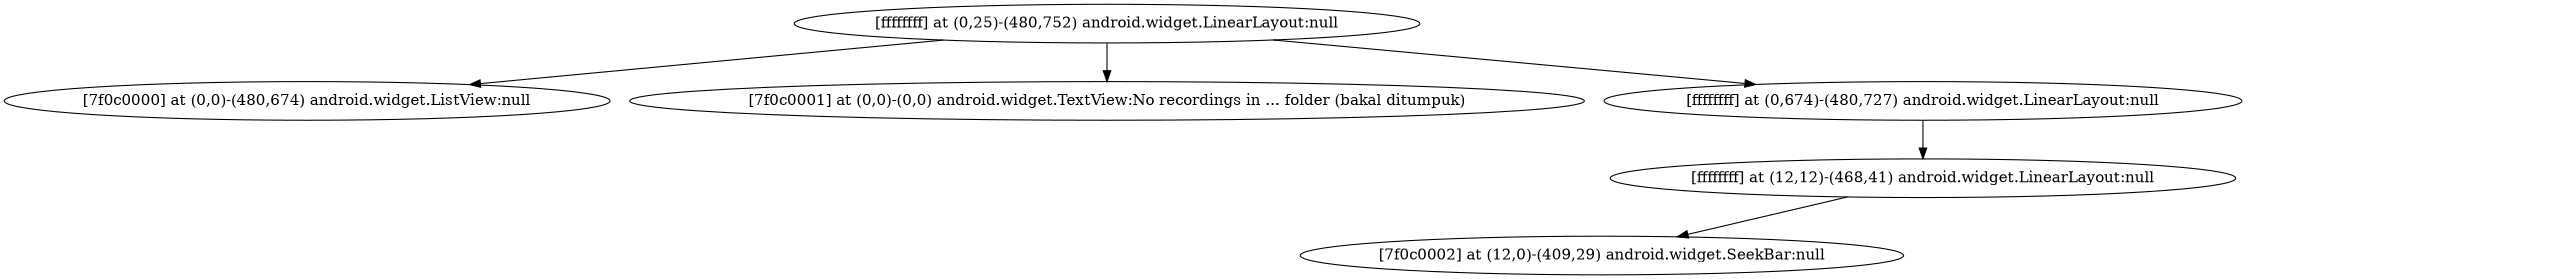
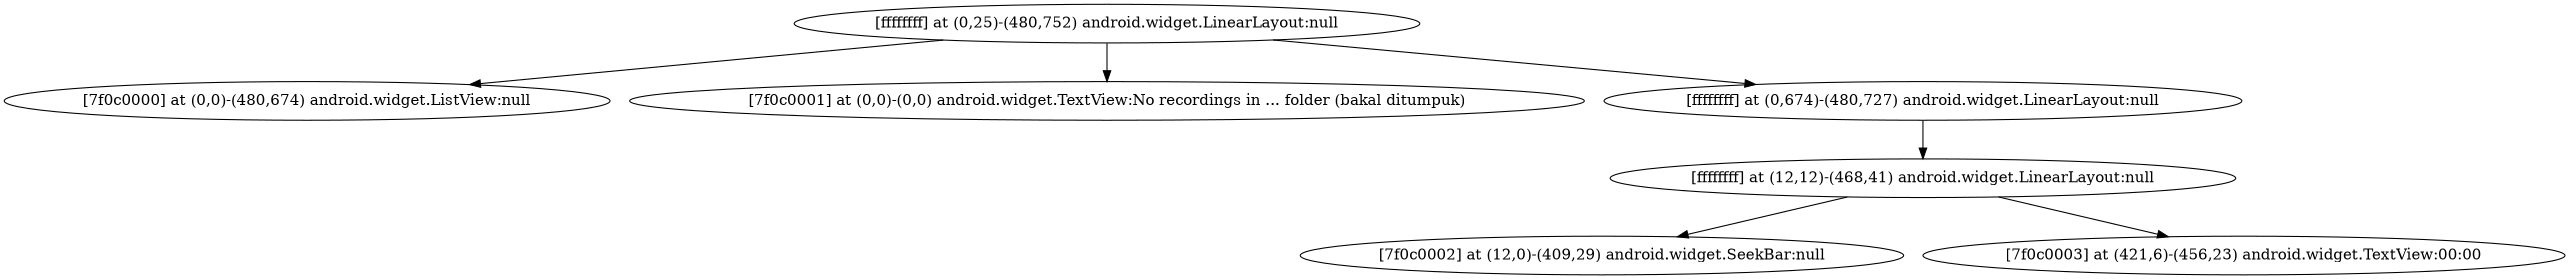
node "[7f0c0003] at (421,6)-(456,23) android.widget.TextView:00:00": added
